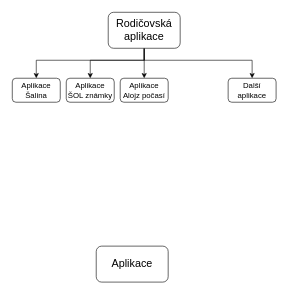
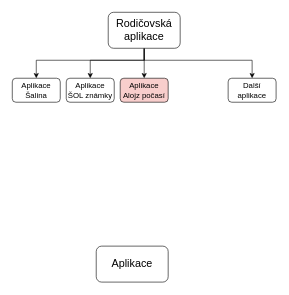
node "AplikaceAlojz počasí": fillcolor #ffffff -> #f8cecc
